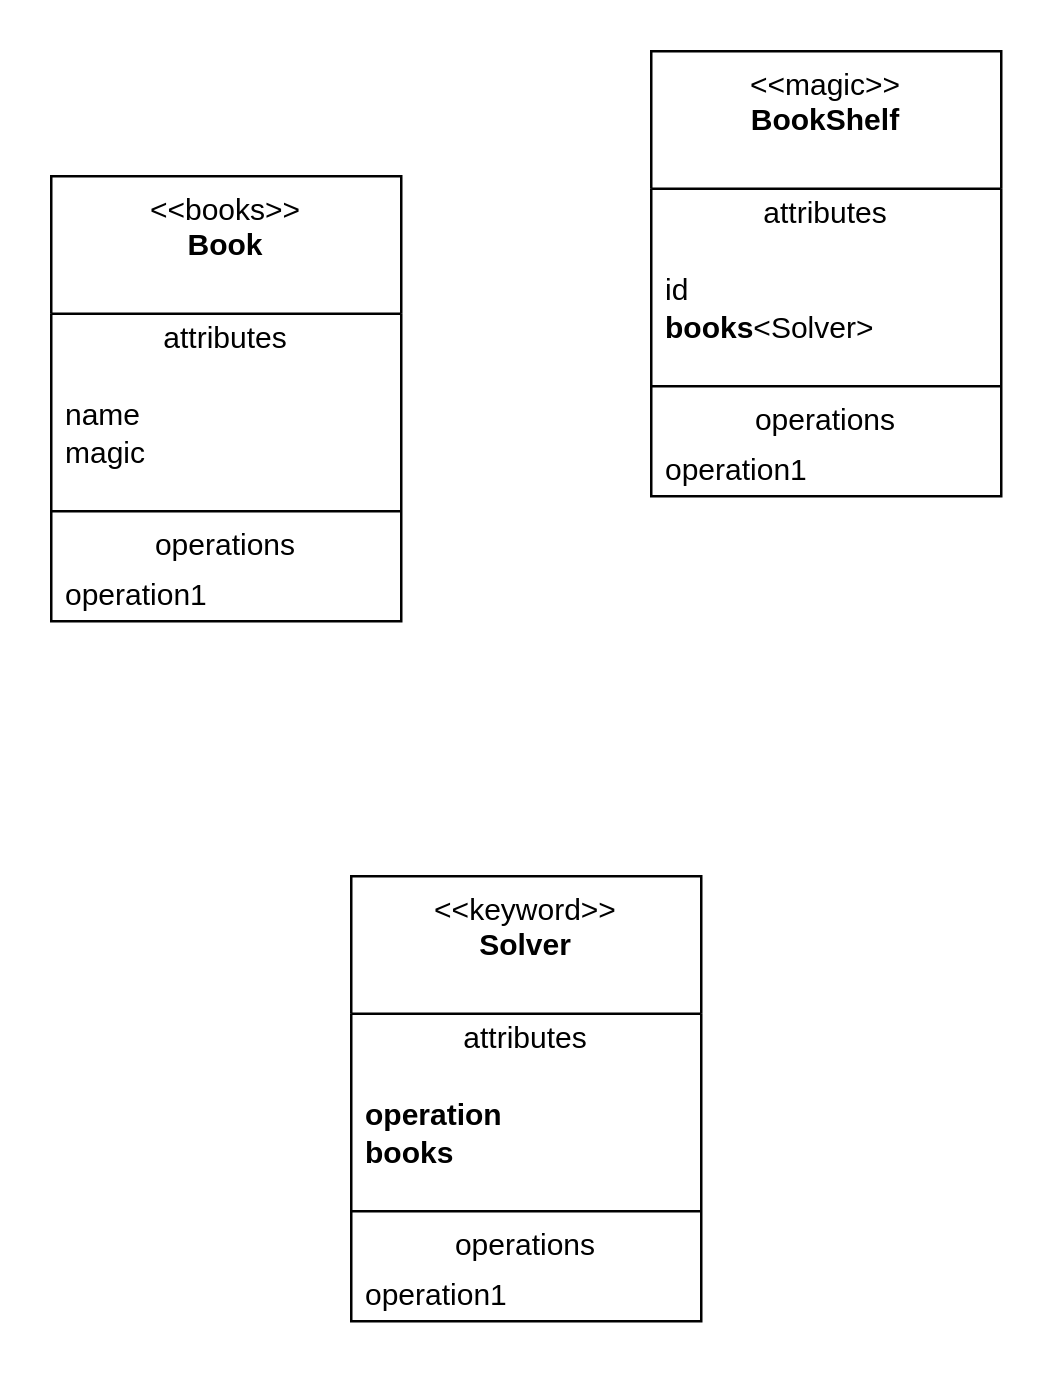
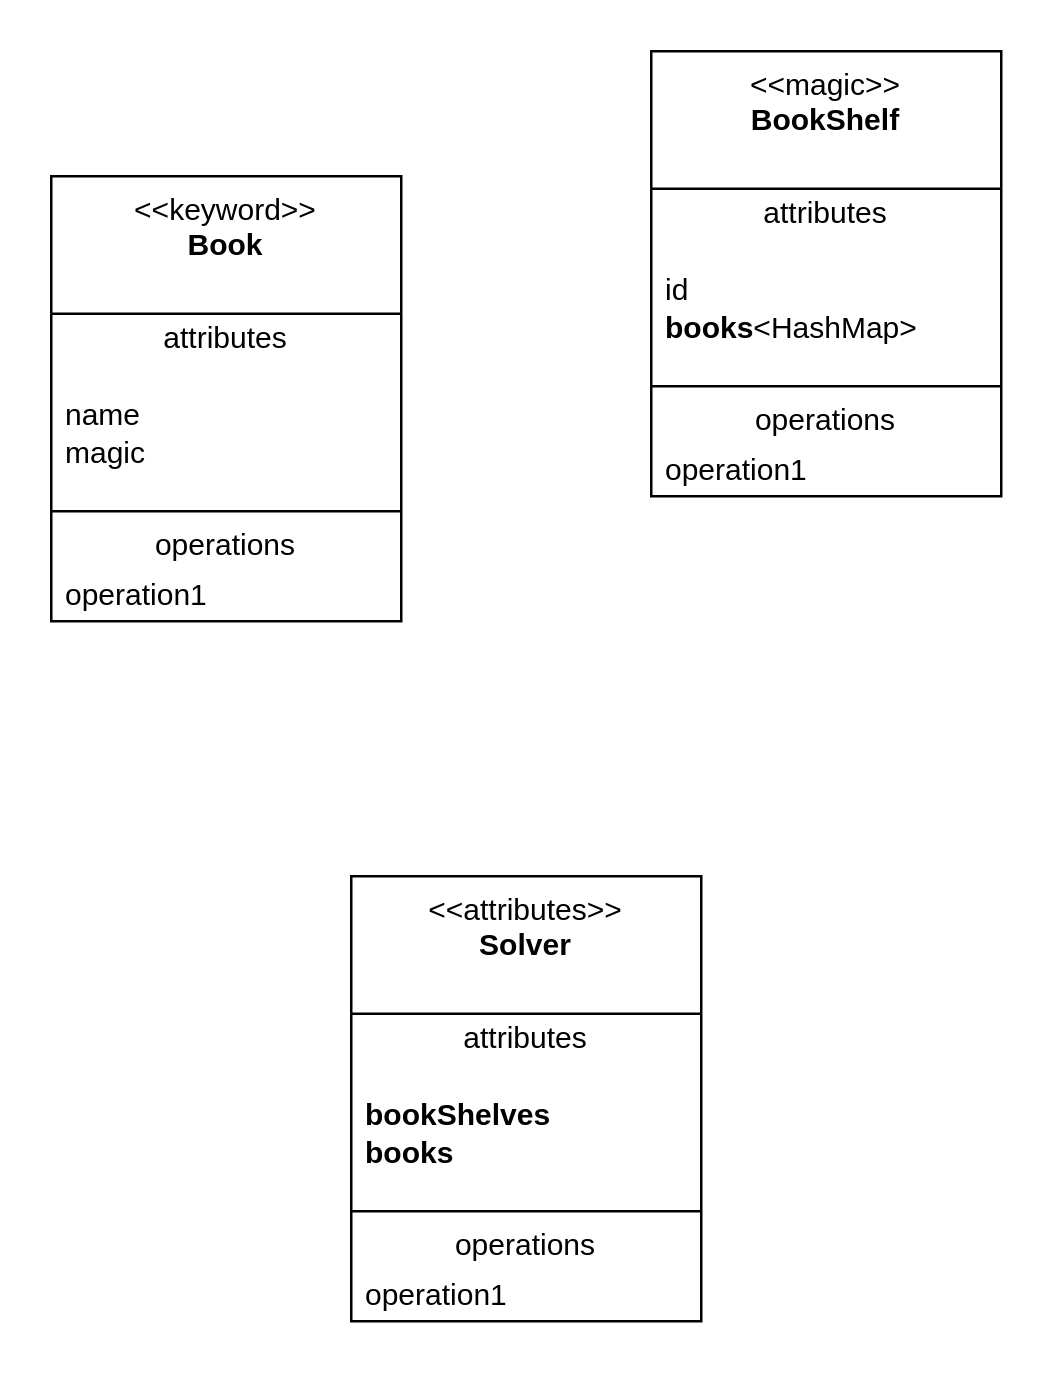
node "<<books>> Book": label "<<books>> Book" -> "<<keyword>> Book"
node "id books<Solver>": label "id books<Solver>" -> "id books<HashMap>"
node "<<keyword>> Solver": label "<<keyword>> Solver" -> "<<attributes>> Solver"
node "operation books": label "operation books" -> "bookShelves books"
